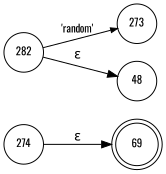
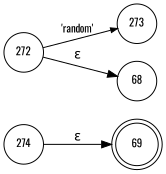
node "282": label "282" -> "272"
node "48": label "48" -> "68"
